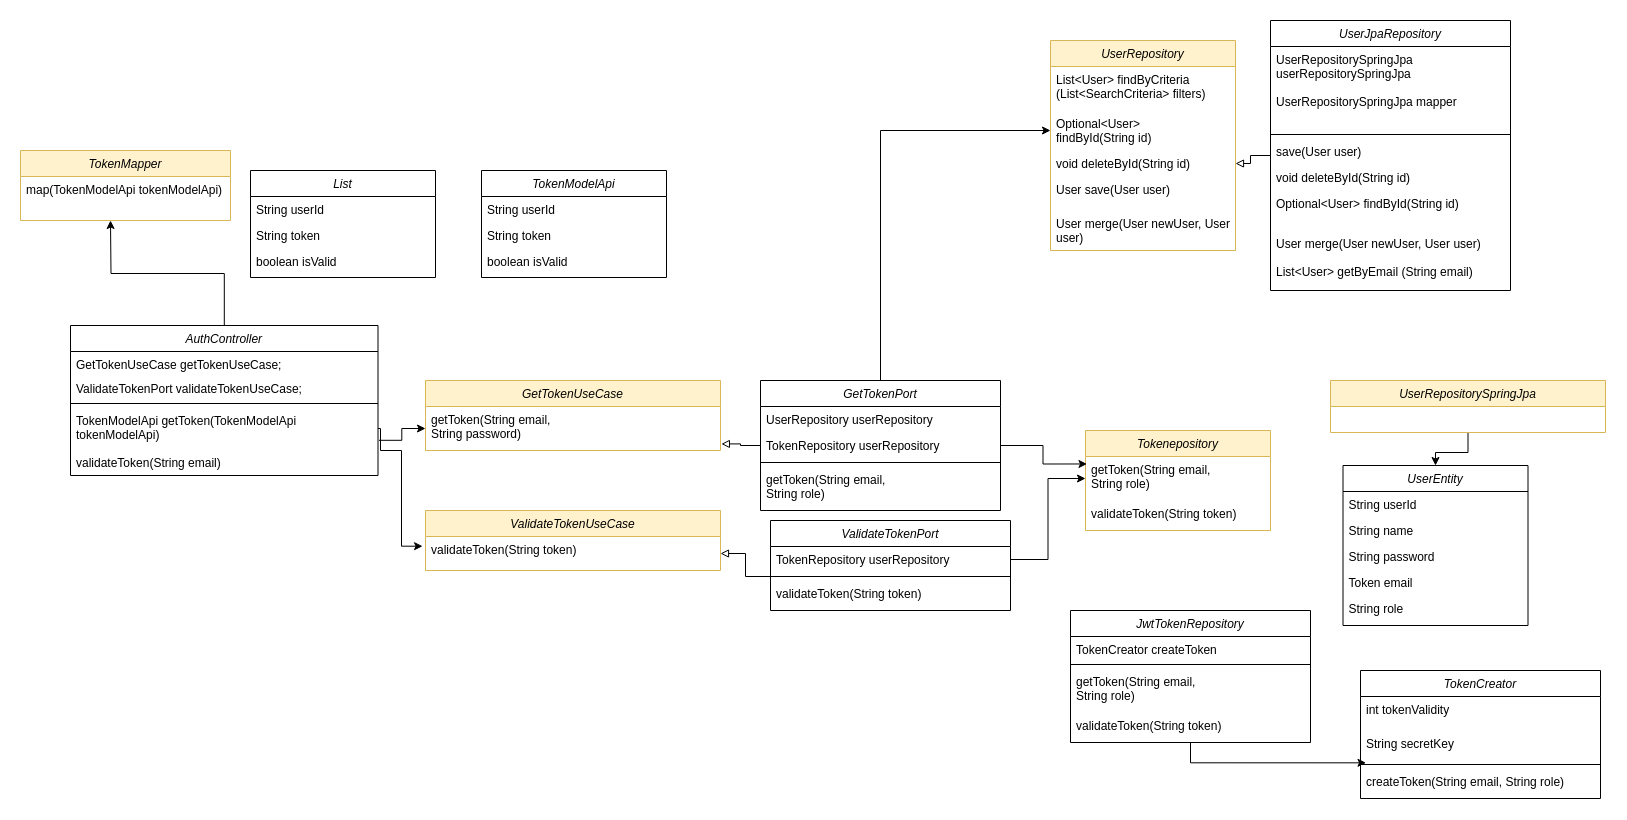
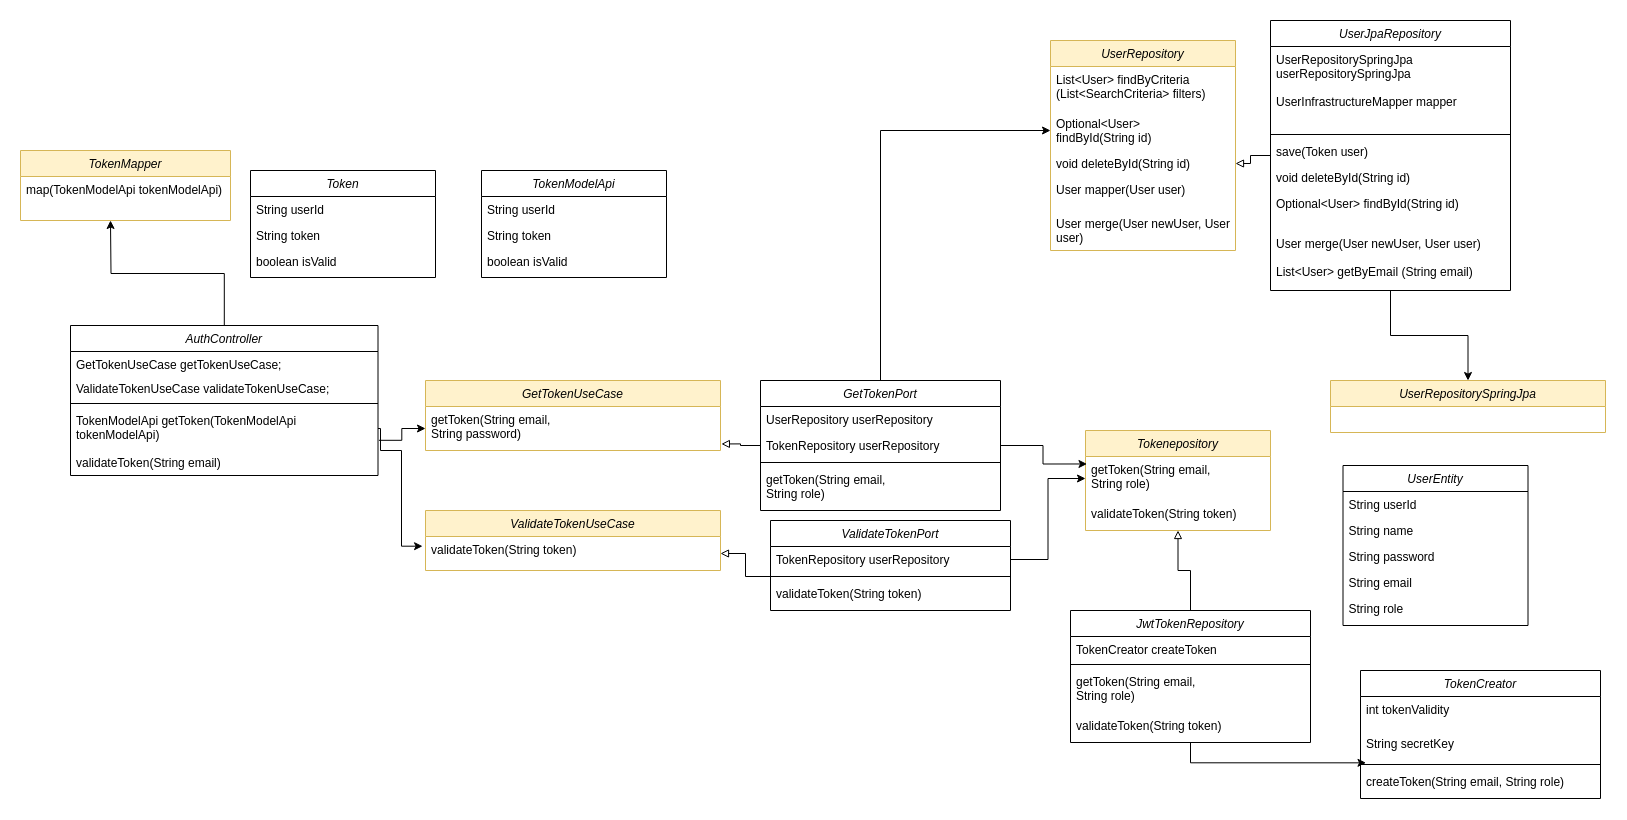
node "UserRepositorySpringJpa mapper": label "UserRepositorySpringJpa mapper" -> "UserInfrastructureMapper mapper"
node "save(User user)": label "save(User user)" -> "save(Token user)"
node "List": label "List" -> "Token"
node "User save(User user)": label "User save(User user)" -> "User mapper(User user)"
edge "UserJpaRepository" -> "UserRepositorySpringJpa": added
node "ValidateTokenPort validateTokenUseCase;": label "ValidateTokenPort validateTokenUseCase;" -> "ValidateTokenUseCase validateTokenUseCase;"
edge "UserRepositorySpringJpa" -> "UserEntity": removed
edge "JwtTokenRepository" -> "Tokenepository": added
node "Token email": label "Token email" -> "String email"
